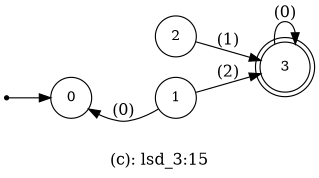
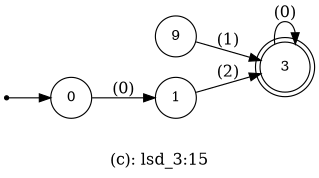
node "2": label "2" -> "9"
edge "1" -> "0": reversed
